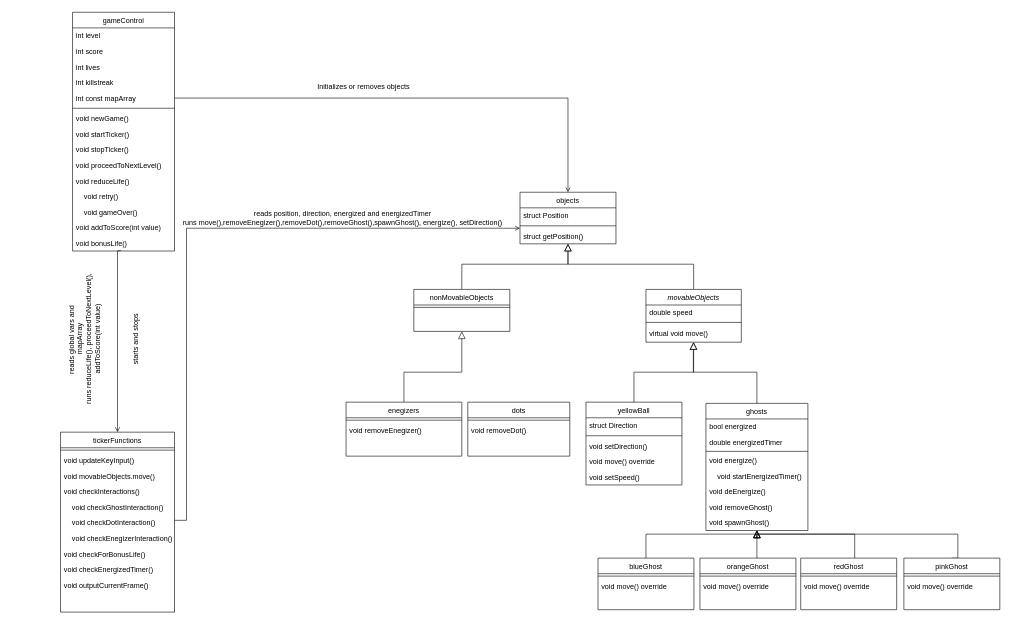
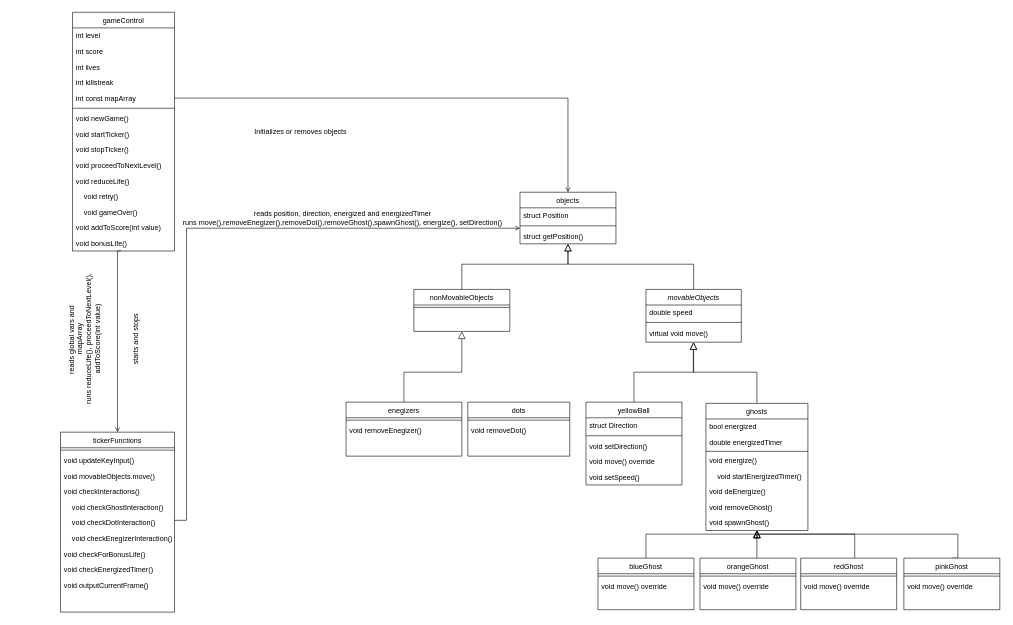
node "Initializes or removes objects": moved (363, 87) -> (300, 132)
